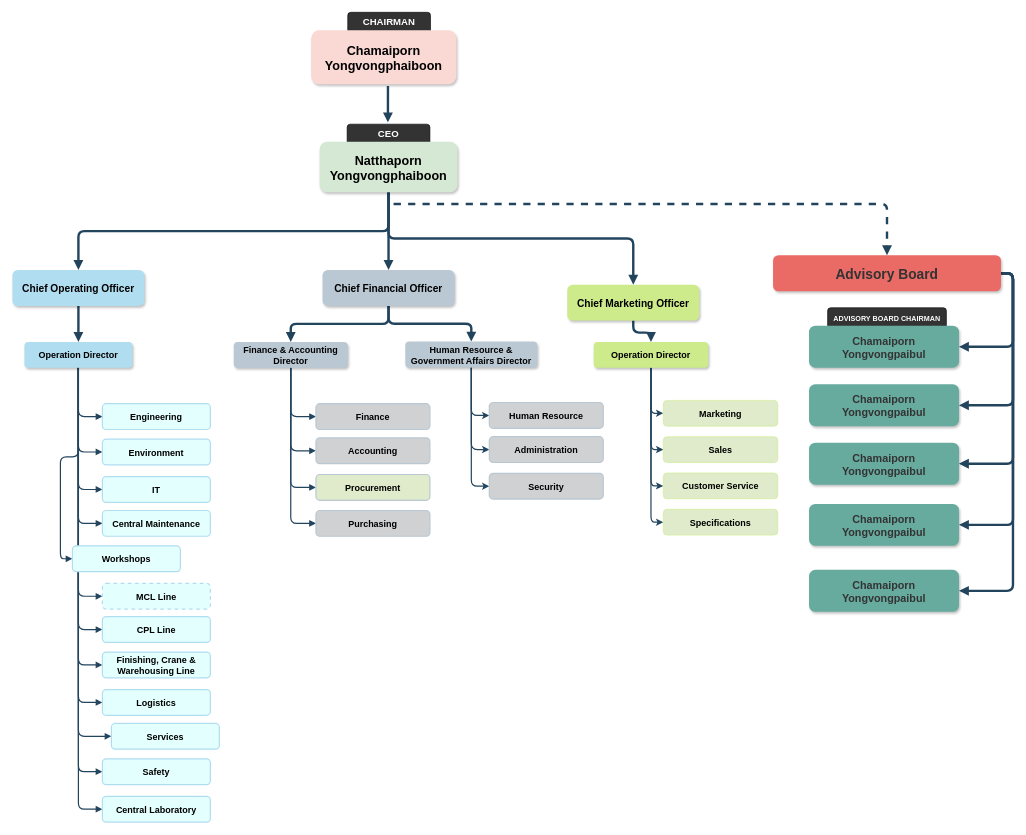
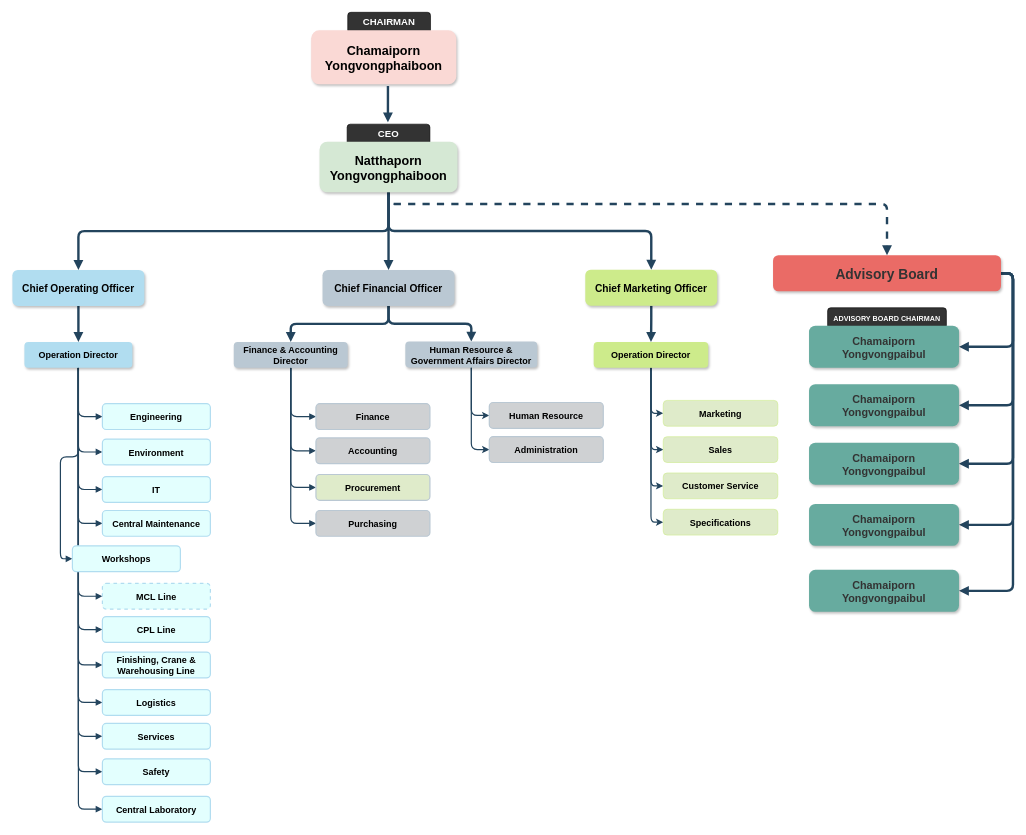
node "Chief Marketing Officer": moved (633, 303) -> (651, 288)
edge "Human Resource & Government Affairs Director" -> "Security": removed
node "Security": removed
node "Services": moved (165, 737) -> (156, 737)
